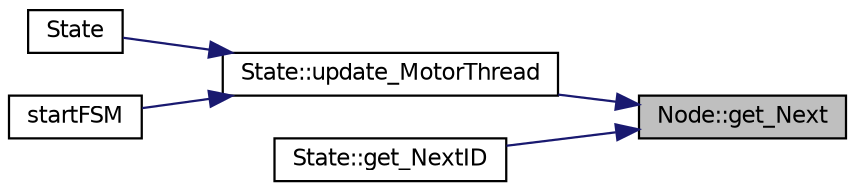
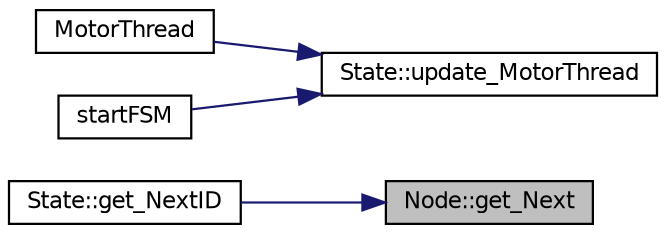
node "State": label "State" -> "MotorThread"
edge "State::update_MotorThread" -> "Node::get_Next": removed
